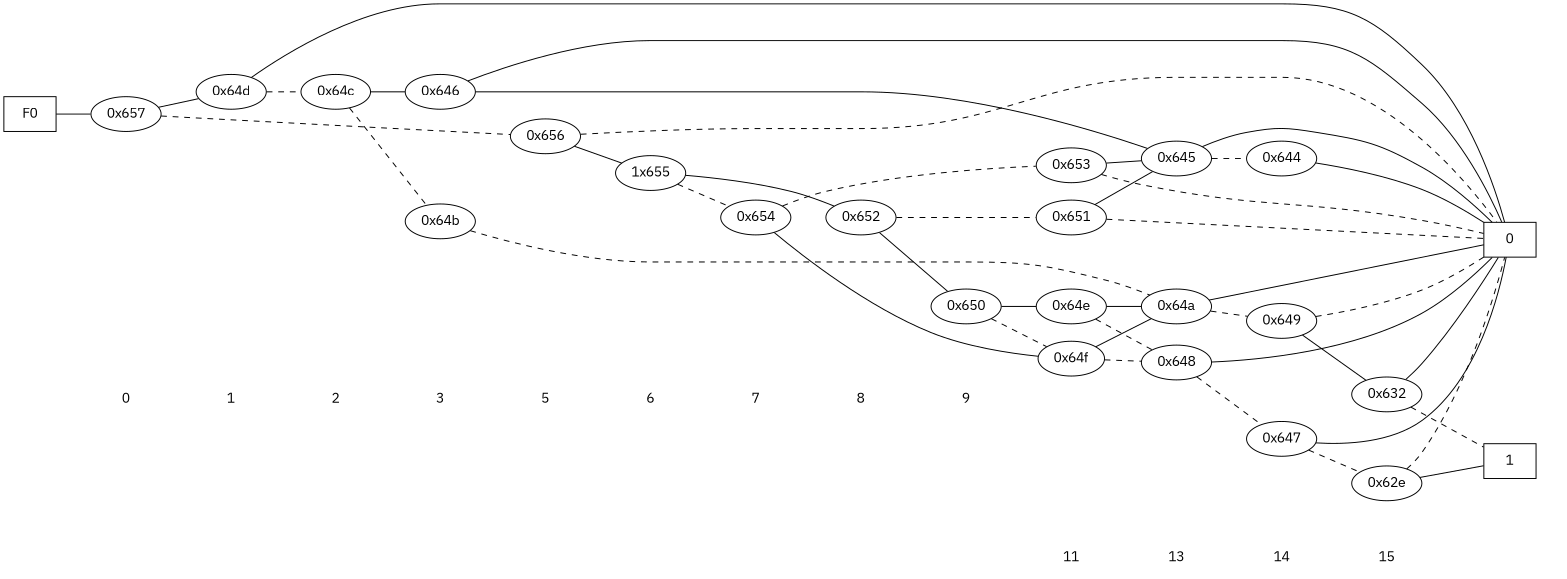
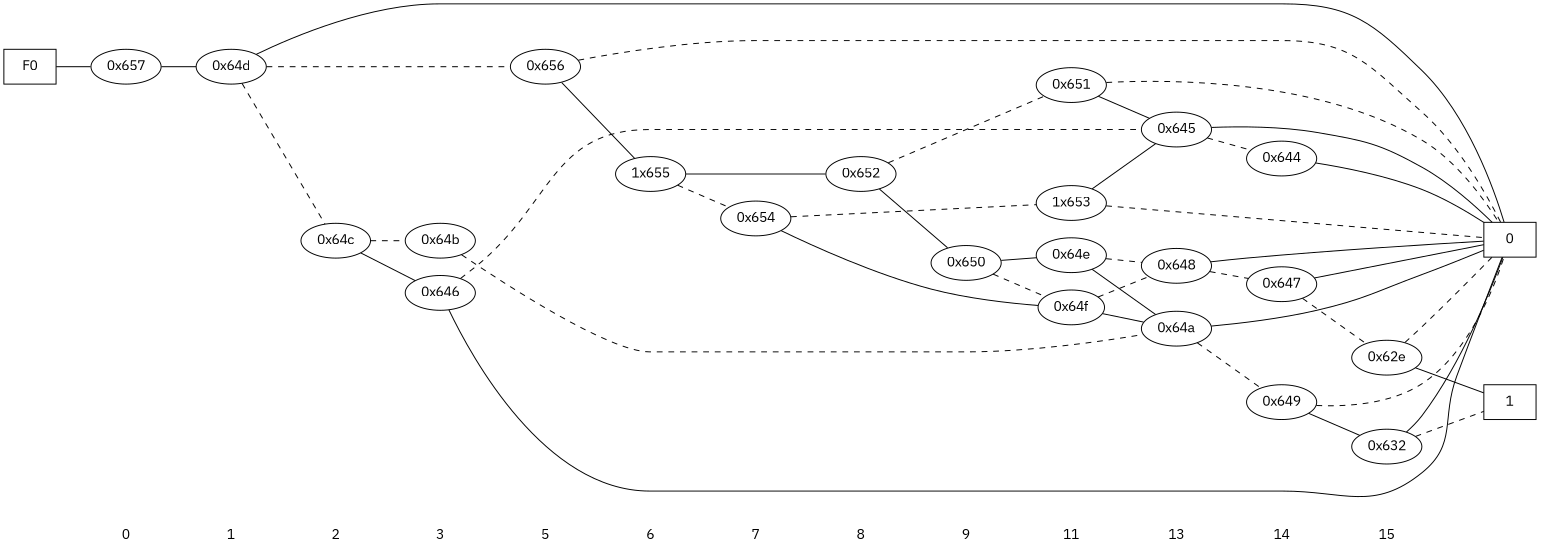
edge "0x646" -- "0x645": style solid -> dashed
edge "0x657" -- "0x656": now "0x64d" -- "0x656"
node "0x653": label "0x653" -> "1x653"
